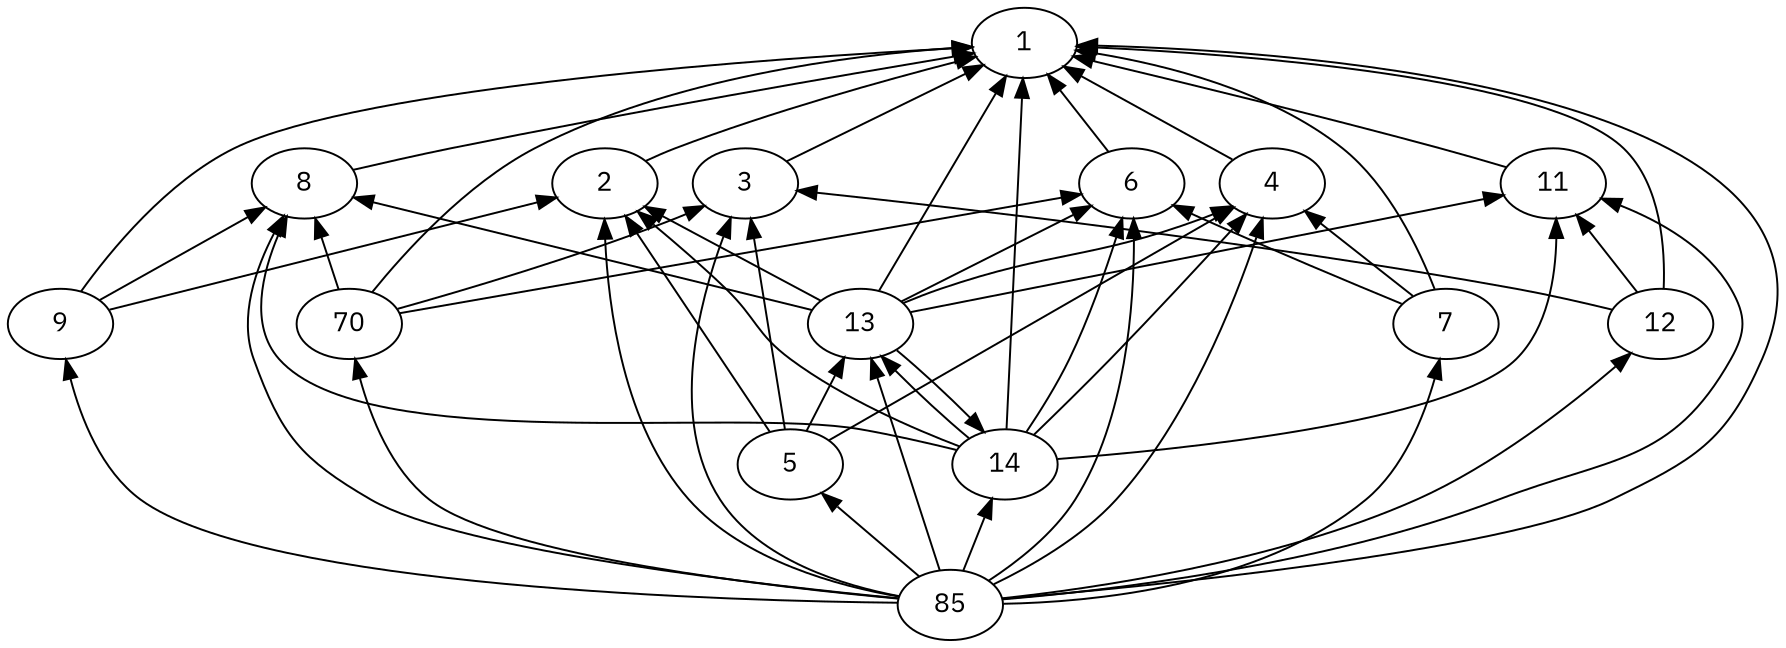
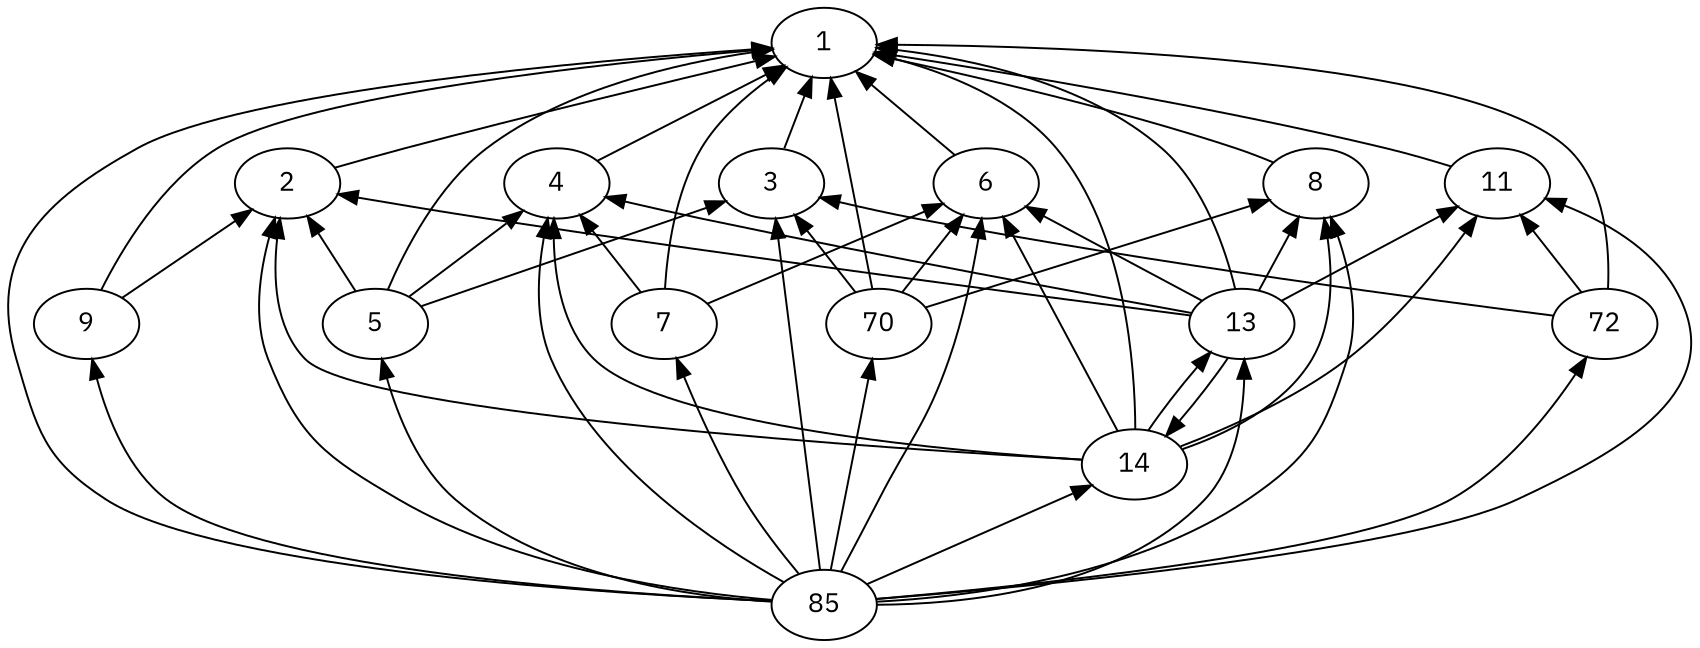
edge "9" -> "8": removed
node "12": label "12" -> "72"
edge "5" -> "13": now "5" -> "1"
